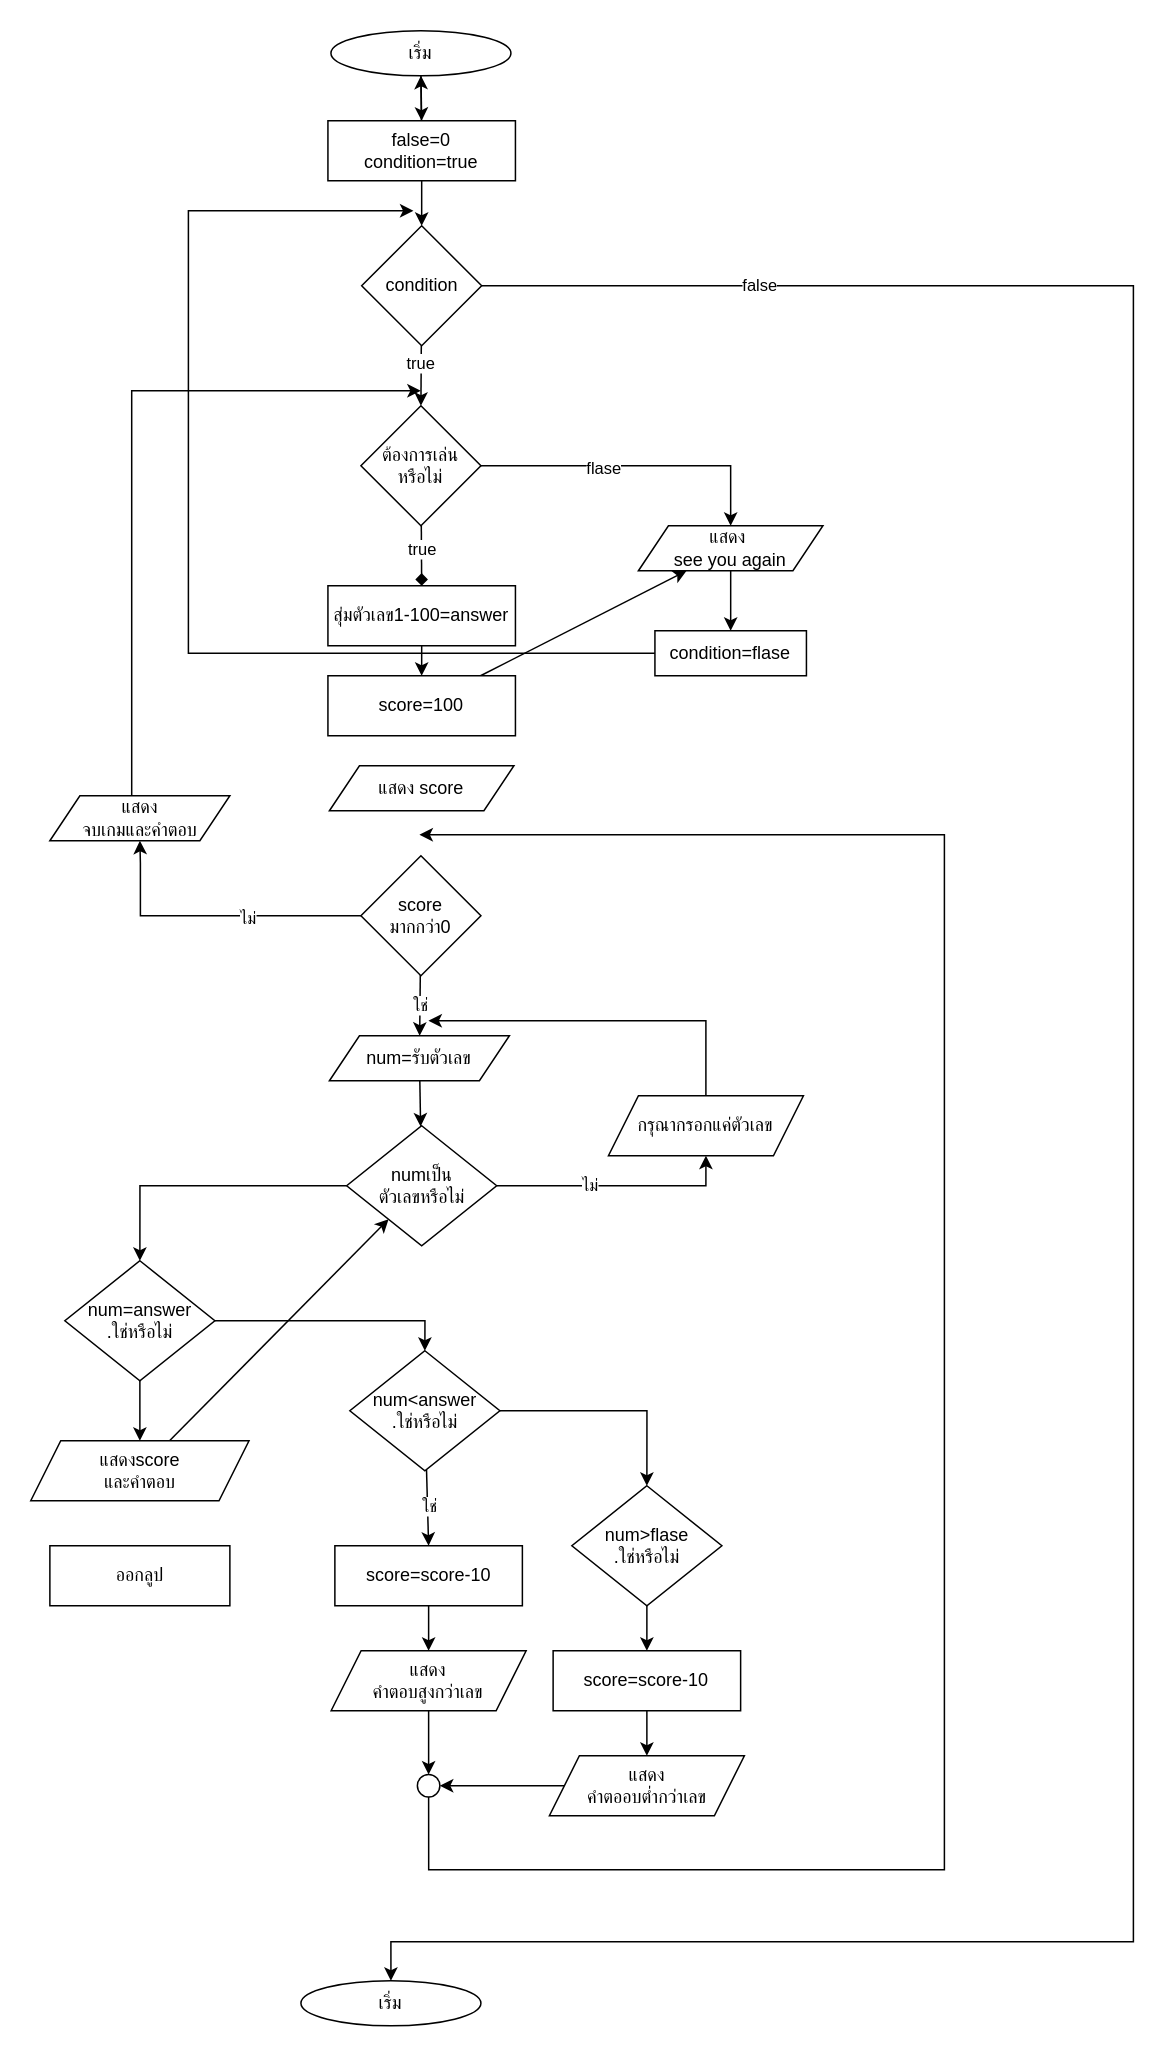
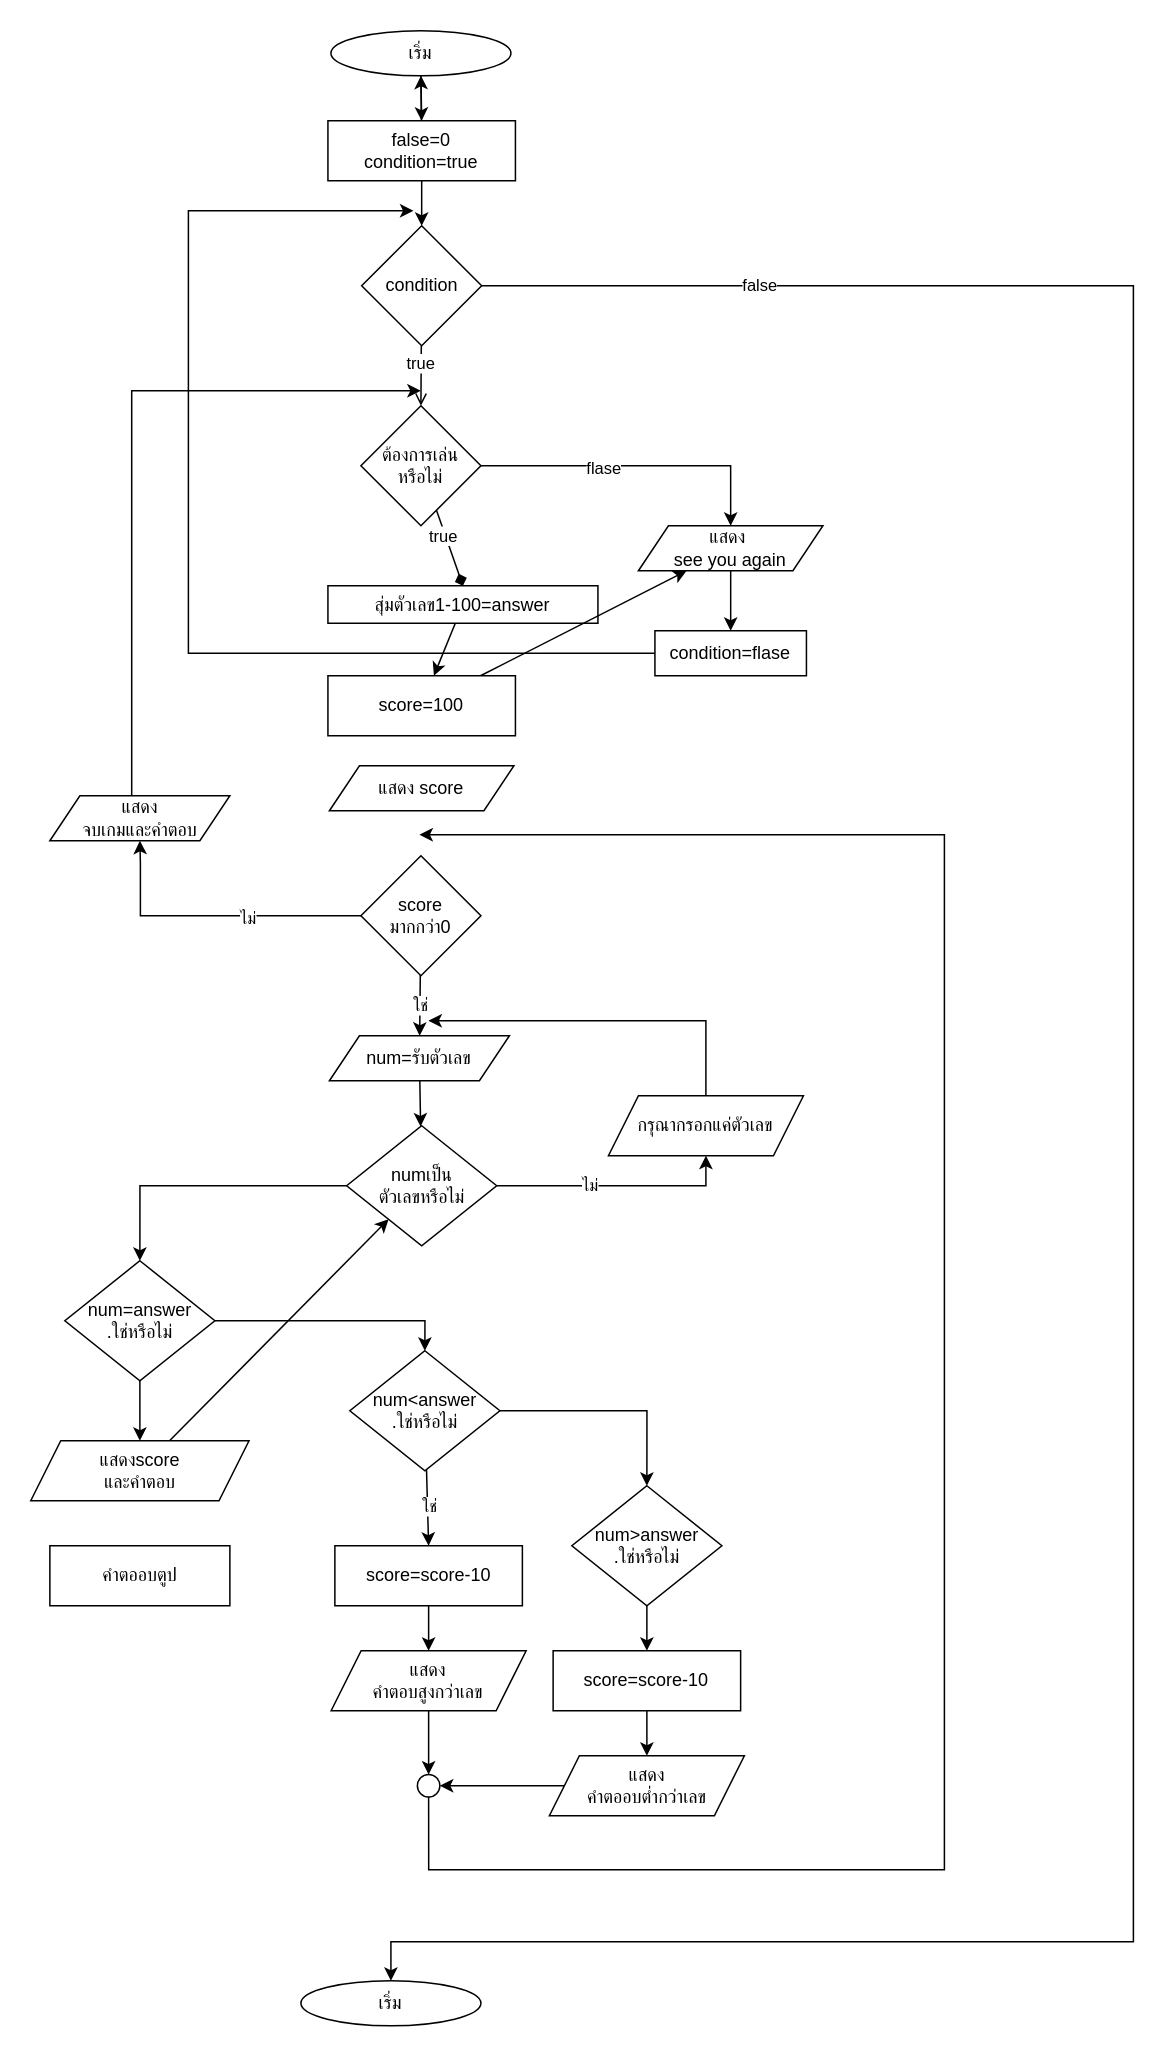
edge "condition" -> "ต้องการเล่น หรือไม่": arrowhead classic -> open
node "สุ่มตัวเลข1-100=answer": size 188x60 -> 270x38
node "num>flase .ใช่หรือไม่": label "num>flase .ใช่หรือไม่" -> "num>answer .ใช่หรือไม่"
node "ออกลูป": label "ออกลูป" -> "คำตออบตูป"
